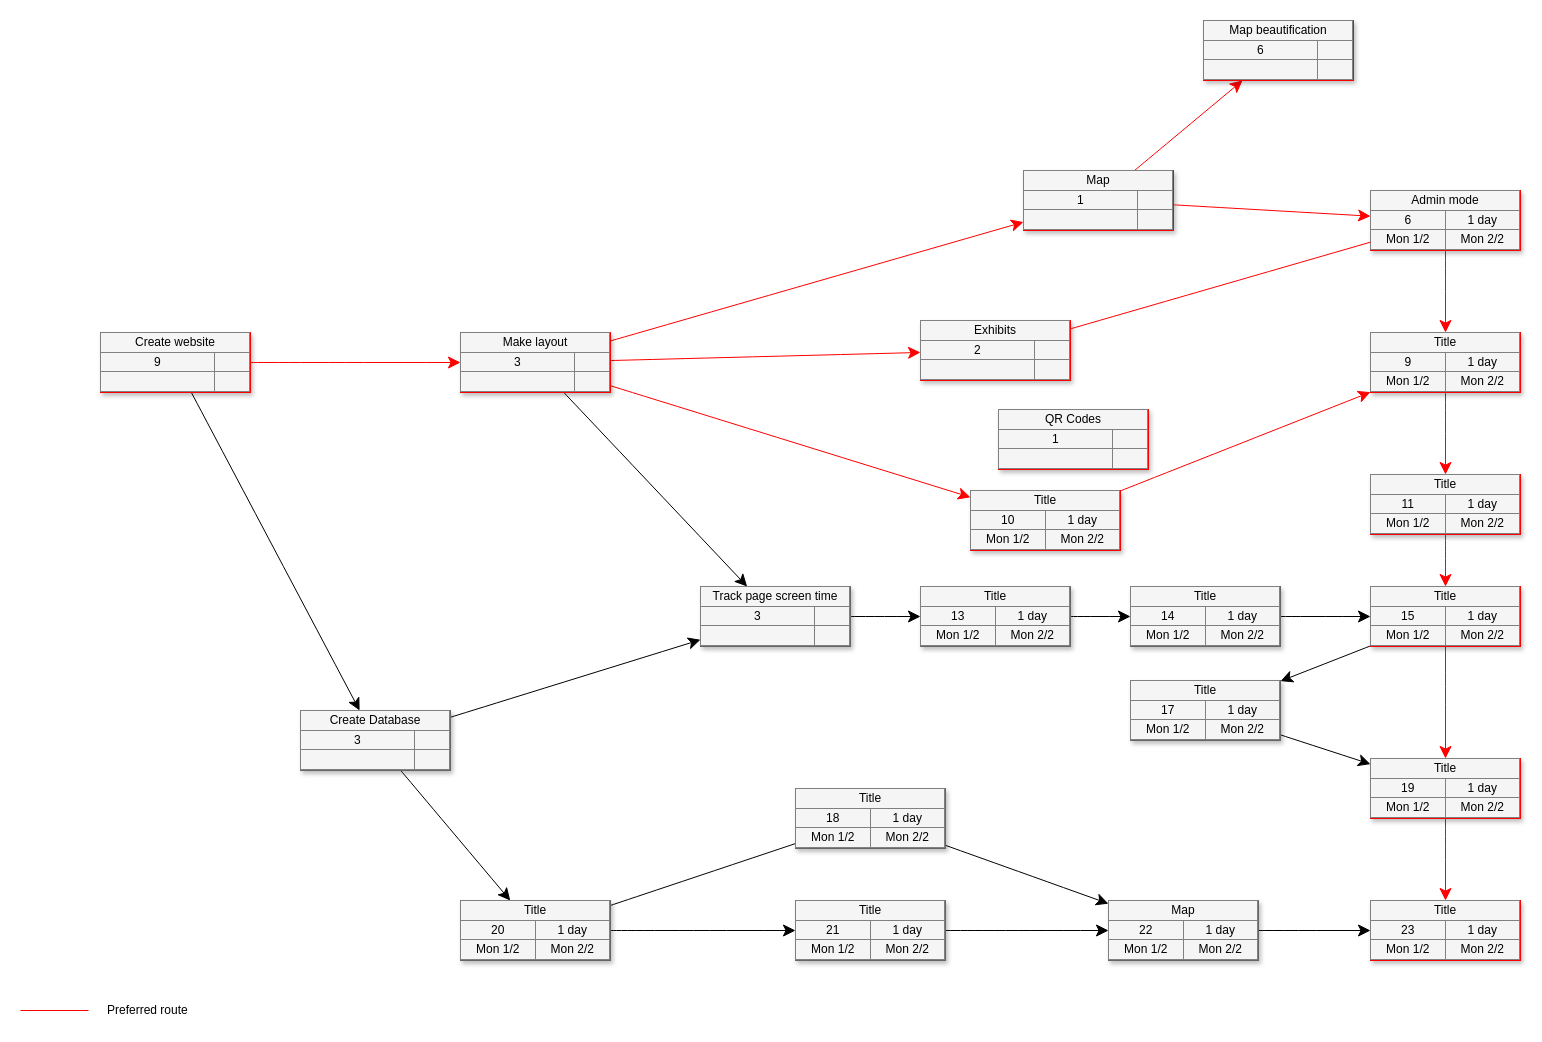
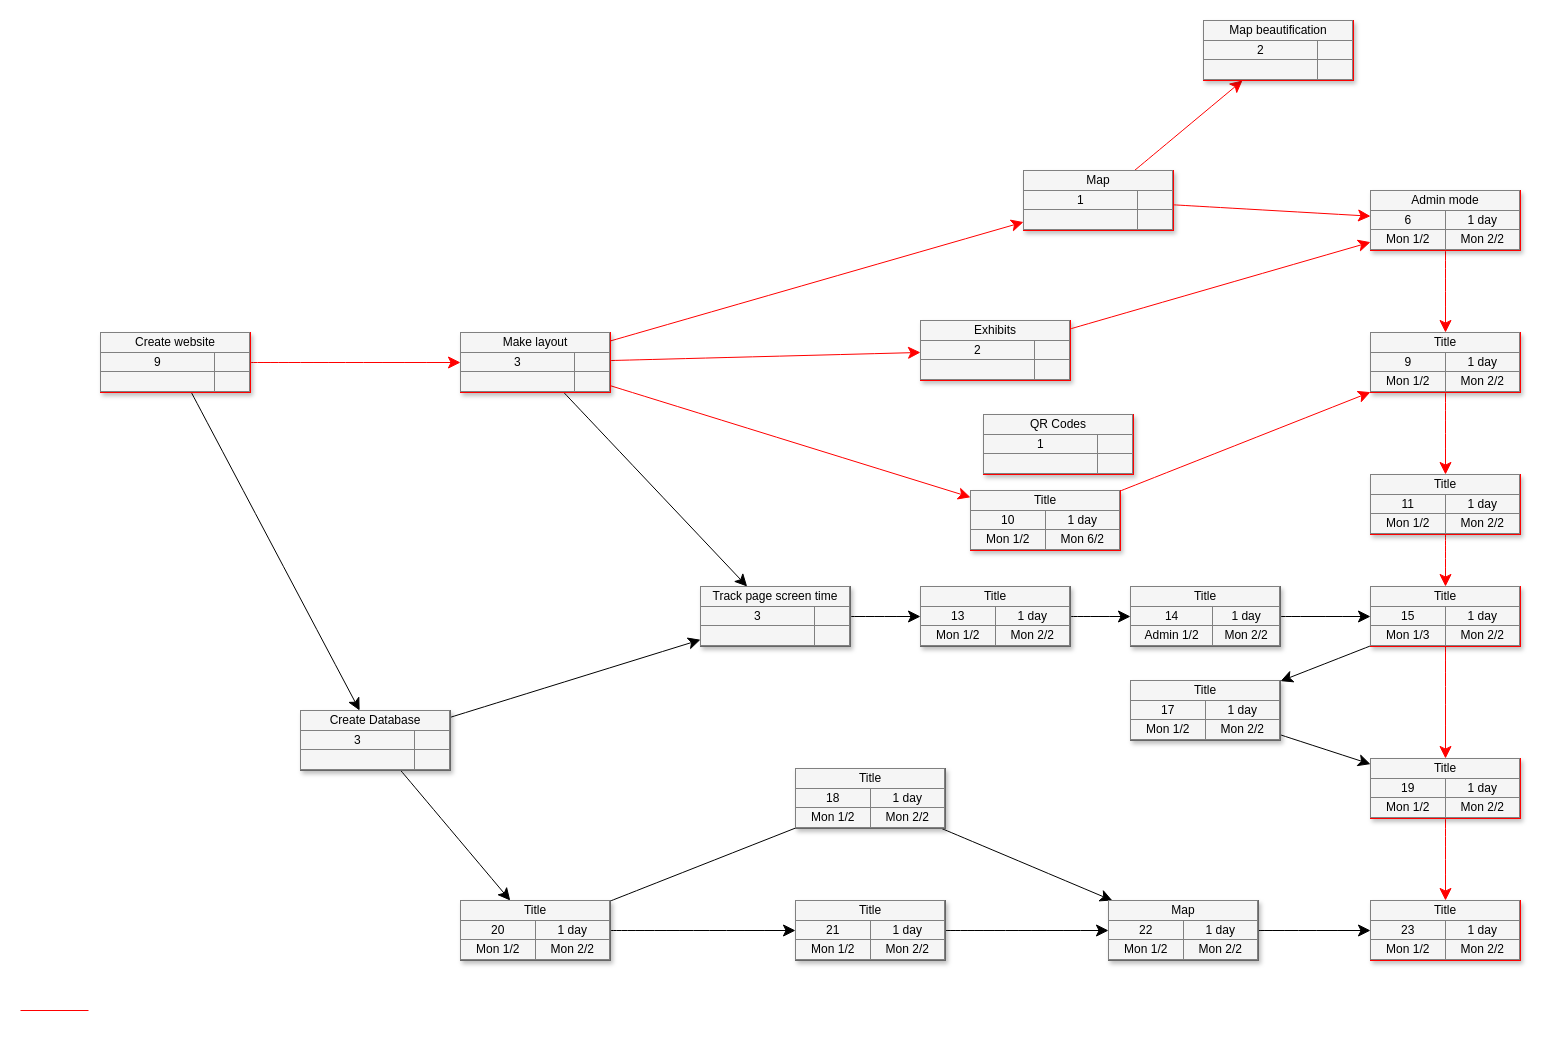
node "Map beautification 6": label "Map beautification 6" -> "Map beautification 2"
edge "Admin mode 6 1 day Mon 1/2 Mon 2/2" -- "Exhibits 2": arrowhead none -> classic
node "QR Codes 1": moved (1074, 440) -> (1059, 445)
node "Title 10 1 day Mon 1/2 Mon 2/2": label "Title 10 1 day Mon 1/2 Mon 2/2" -> "Title 10 1 day Mon 1/2 Mon 6/2"
node "Title 14 1 day Mon 1/2 Mon 2/2": label "Title 14 1 day Mon 1/2 Mon 2/2" -> "Title 14 1 day Admin 1/2 Mon 2/2"
node "Title 15 1 day Mon 1/2 Mon 2/2": label "Title 15 1 day Mon 1/2 Mon 2/2" -> "Title 15 1 day Mon 1/3 Mon 2/2"
node "Title 18 1 day Mon 1/2 Mon 2/2": moved (871, 819) -> (871, 799)
node "Preferred route": removed
